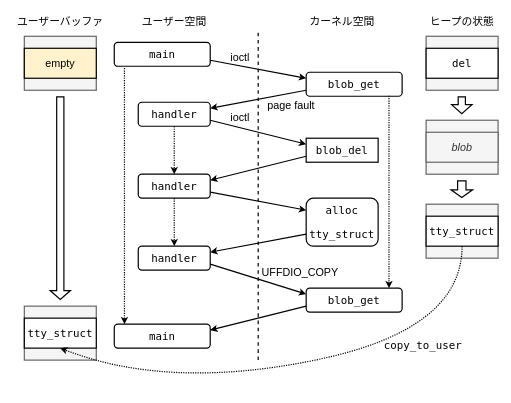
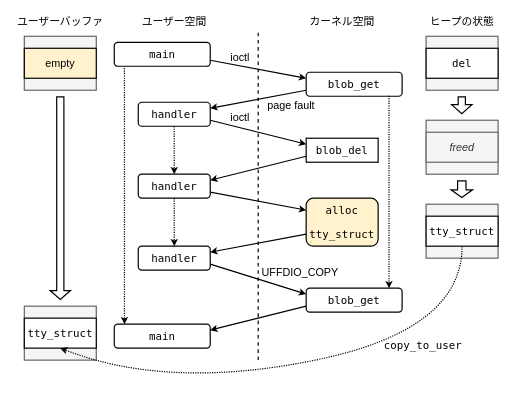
node "blob": label "blob" -> "freed"
node "alloctty_struct": fillcolor #ffffff -> #fff2cc
